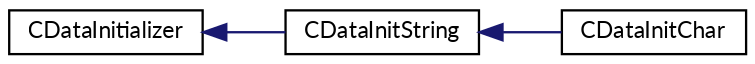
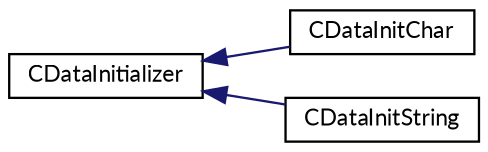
edge "CDataInitChar" -> "CDataInitString": now "CDataInitChar" -> "CDataInitializer"
